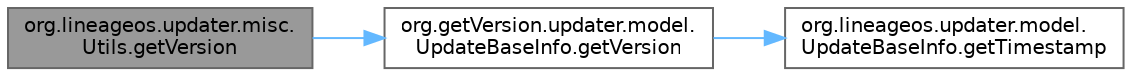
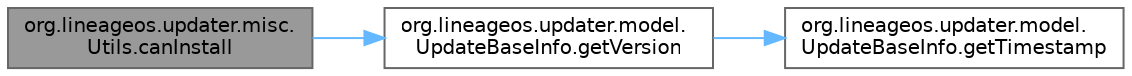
node "org.lineageos.updater.misc. Utils.getVersion": label "org.lineageos.updater.misc. Utils.getVersion" -> "org.lineageos.updater.misc. Utils.canInstall"
node "org.getVersion.updater.model. UpdateBaseInfo.getVersion": label "org.getVersion.updater.model. UpdateBaseInfo.getVersion" -> "org.lineageos.updater.model. UpdateBaseInfo.getVersion"
